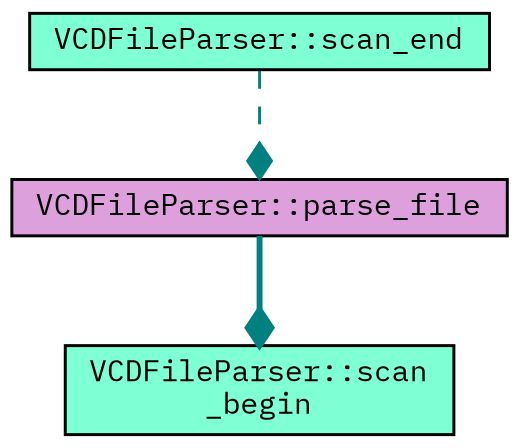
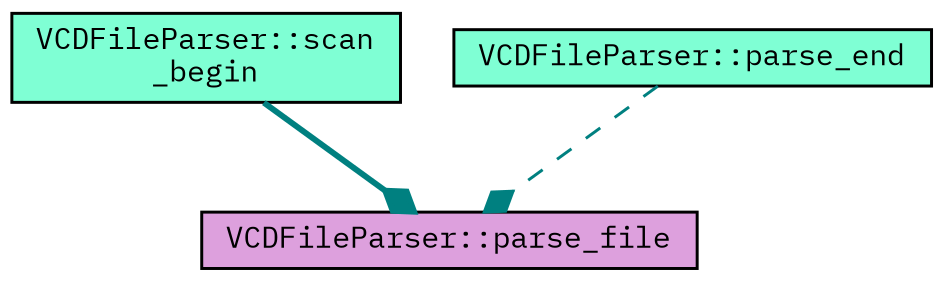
node "VCDFileParser::scan_end": label "VCDFileParser::scan_end" -> "VCDFileParser::parse_end"
edge "VCDFileParser::parse_file" -> "VCDFileParser::scan _begin": reversed
